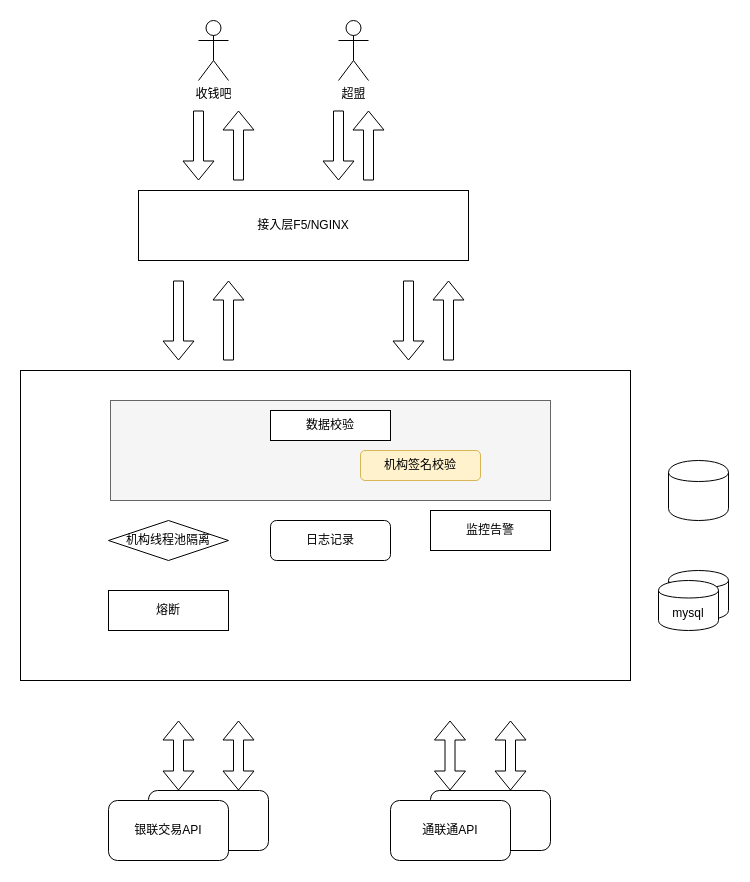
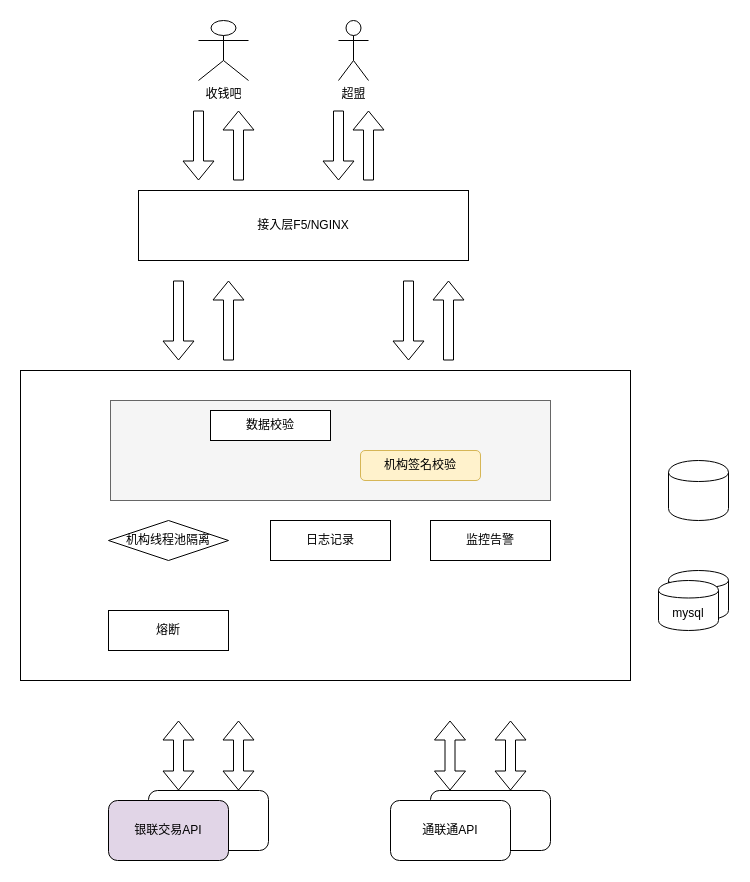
node "收钱吧": size 30x60 -> 50x60
node "数据校验": moved (331, 426) -> (271, 426)
node "监控告警": moved (491, 531) -> (491, 541)
node "日志记录": shape rounded rectangle -> rectangle
node "熔断": moved (169, 611) -> (169, 631)
node "银联交易API": fillcolor #ffffff -> #e1d5e7
